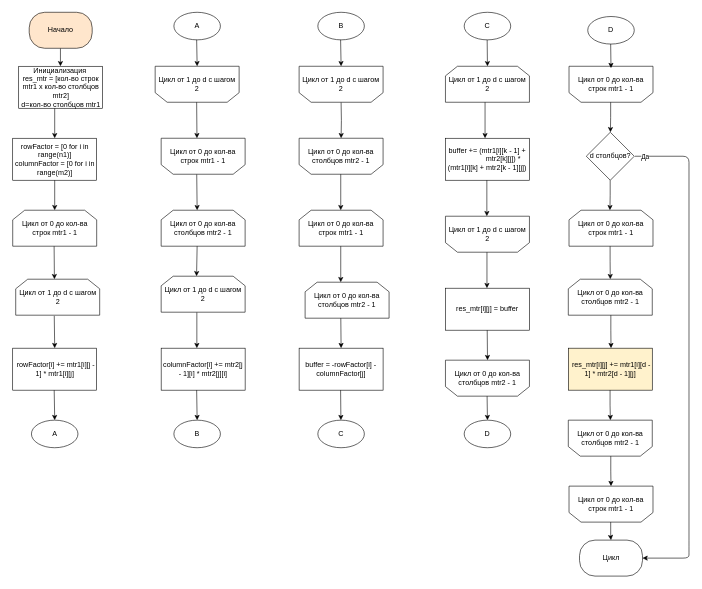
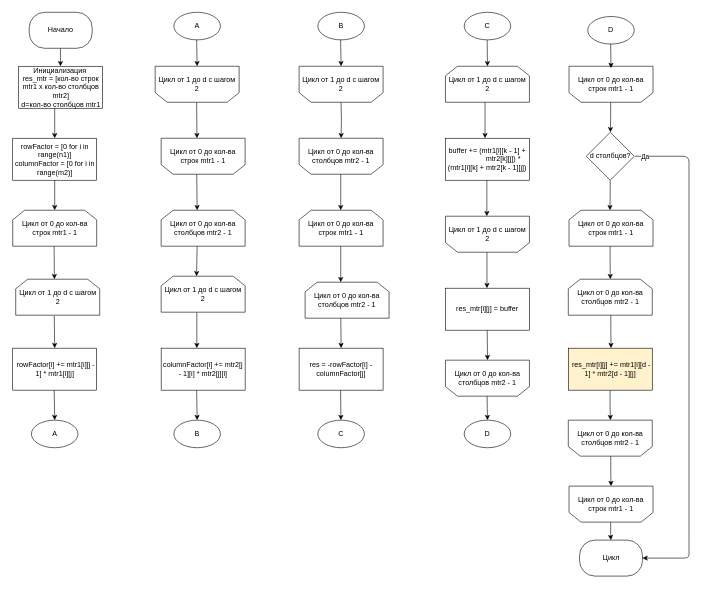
node "Начало": fillcolor #ffe6cc -> #ffffff
node "buffer = -rowFactor[i] - columnFactor[j]": label "buffer = -rowFactor[i] - columnFactor[j]" -> "res = -rowFactor[i] - columnFactor[j]"
